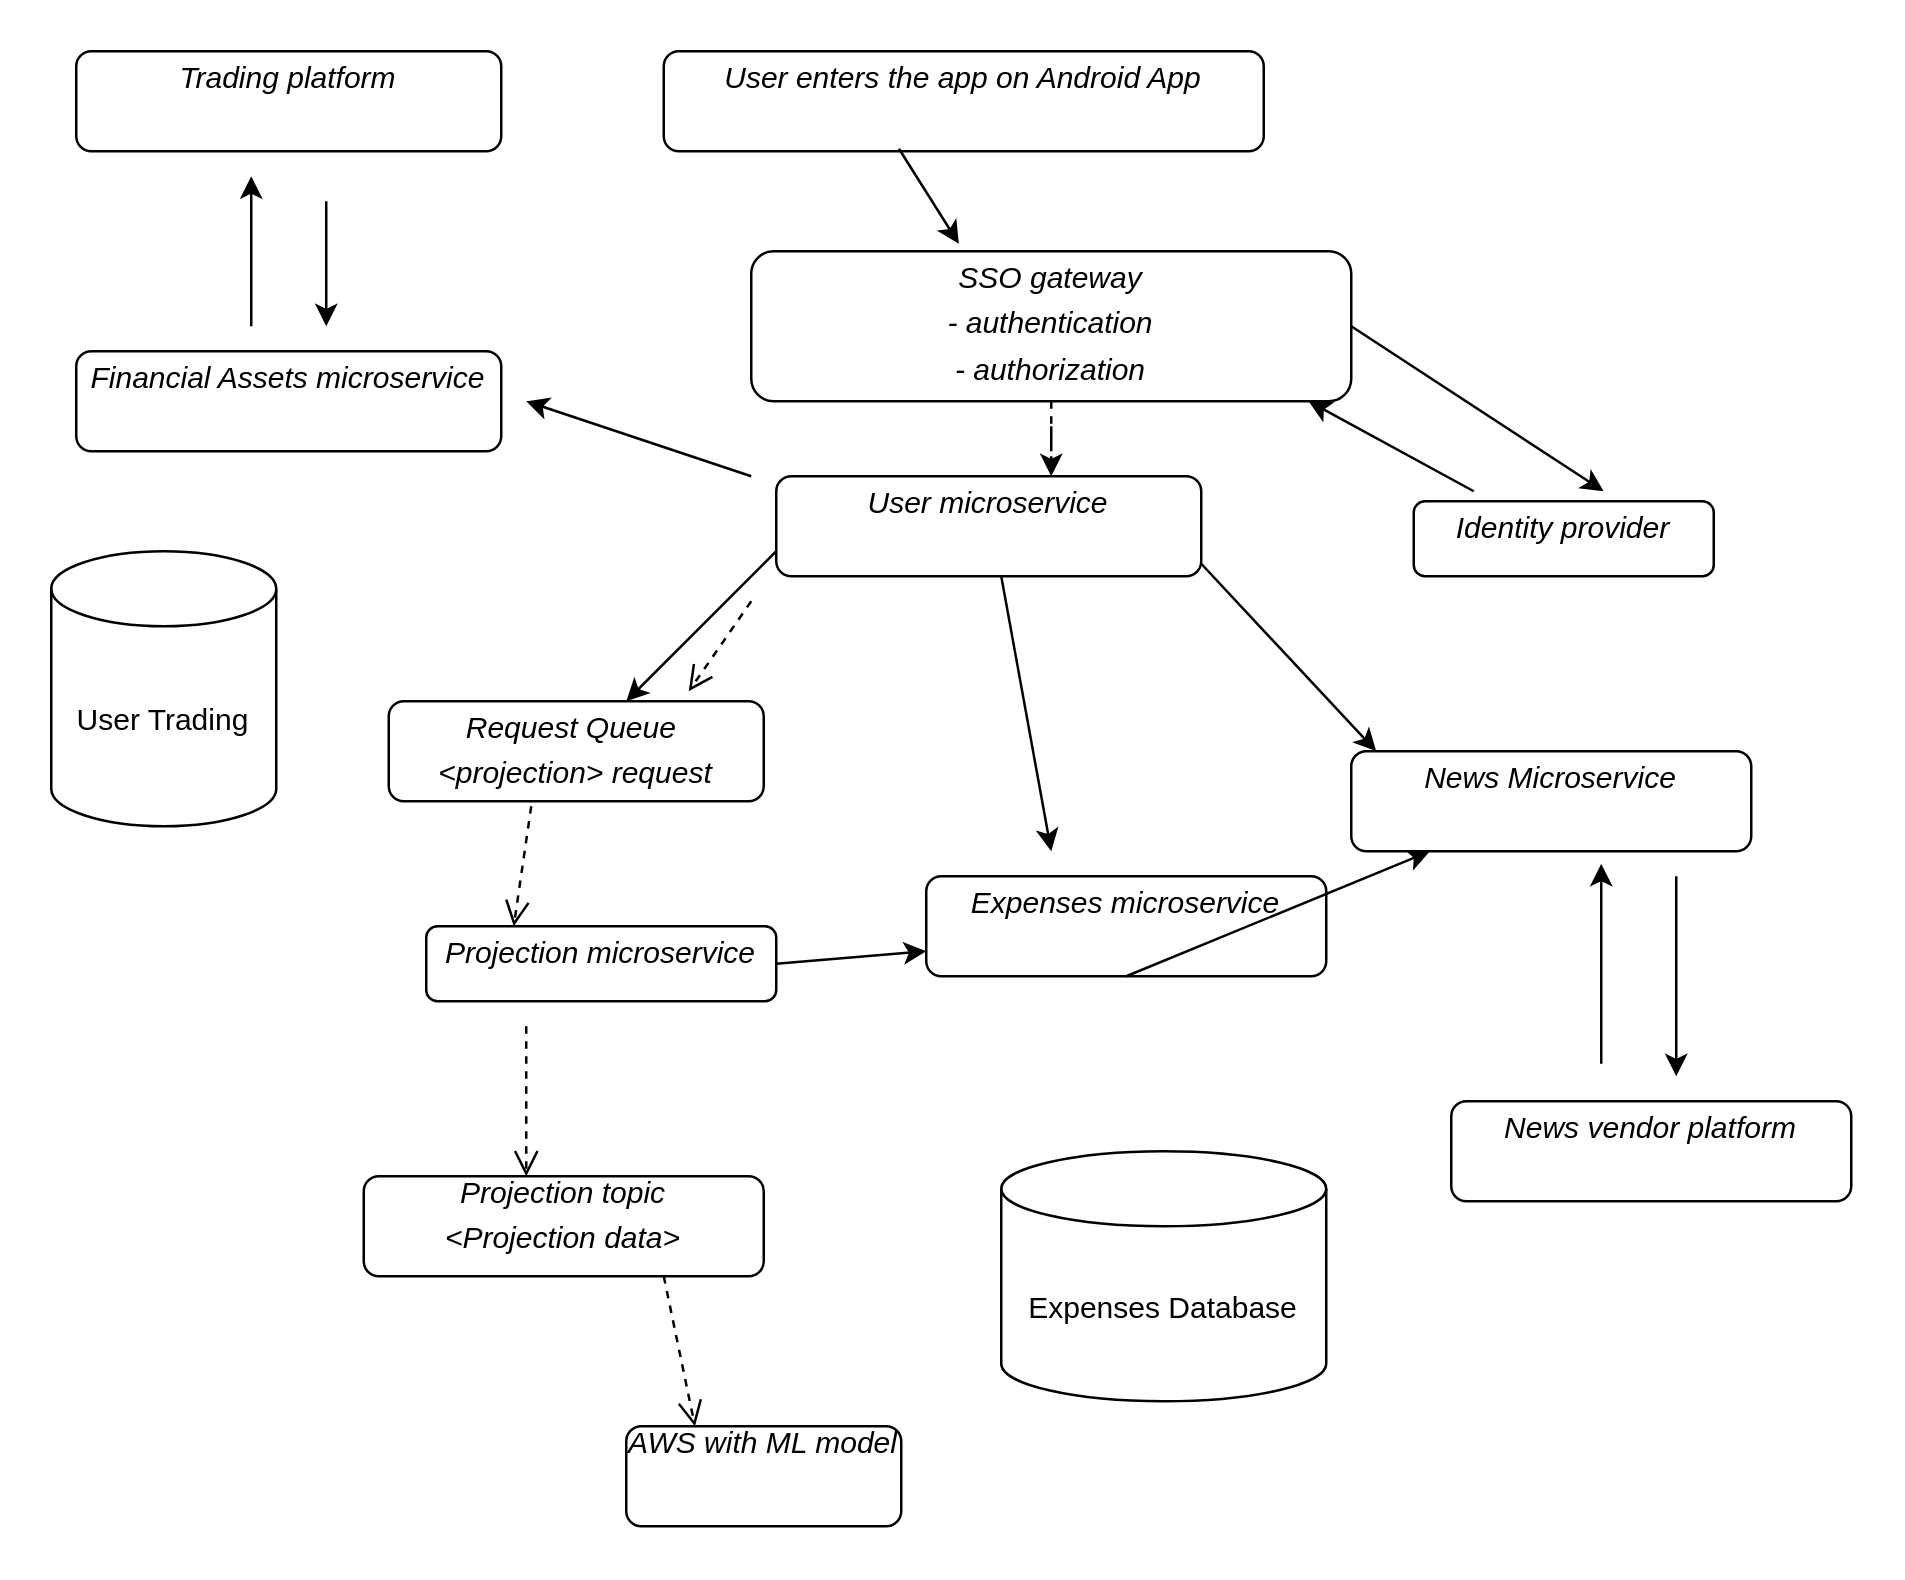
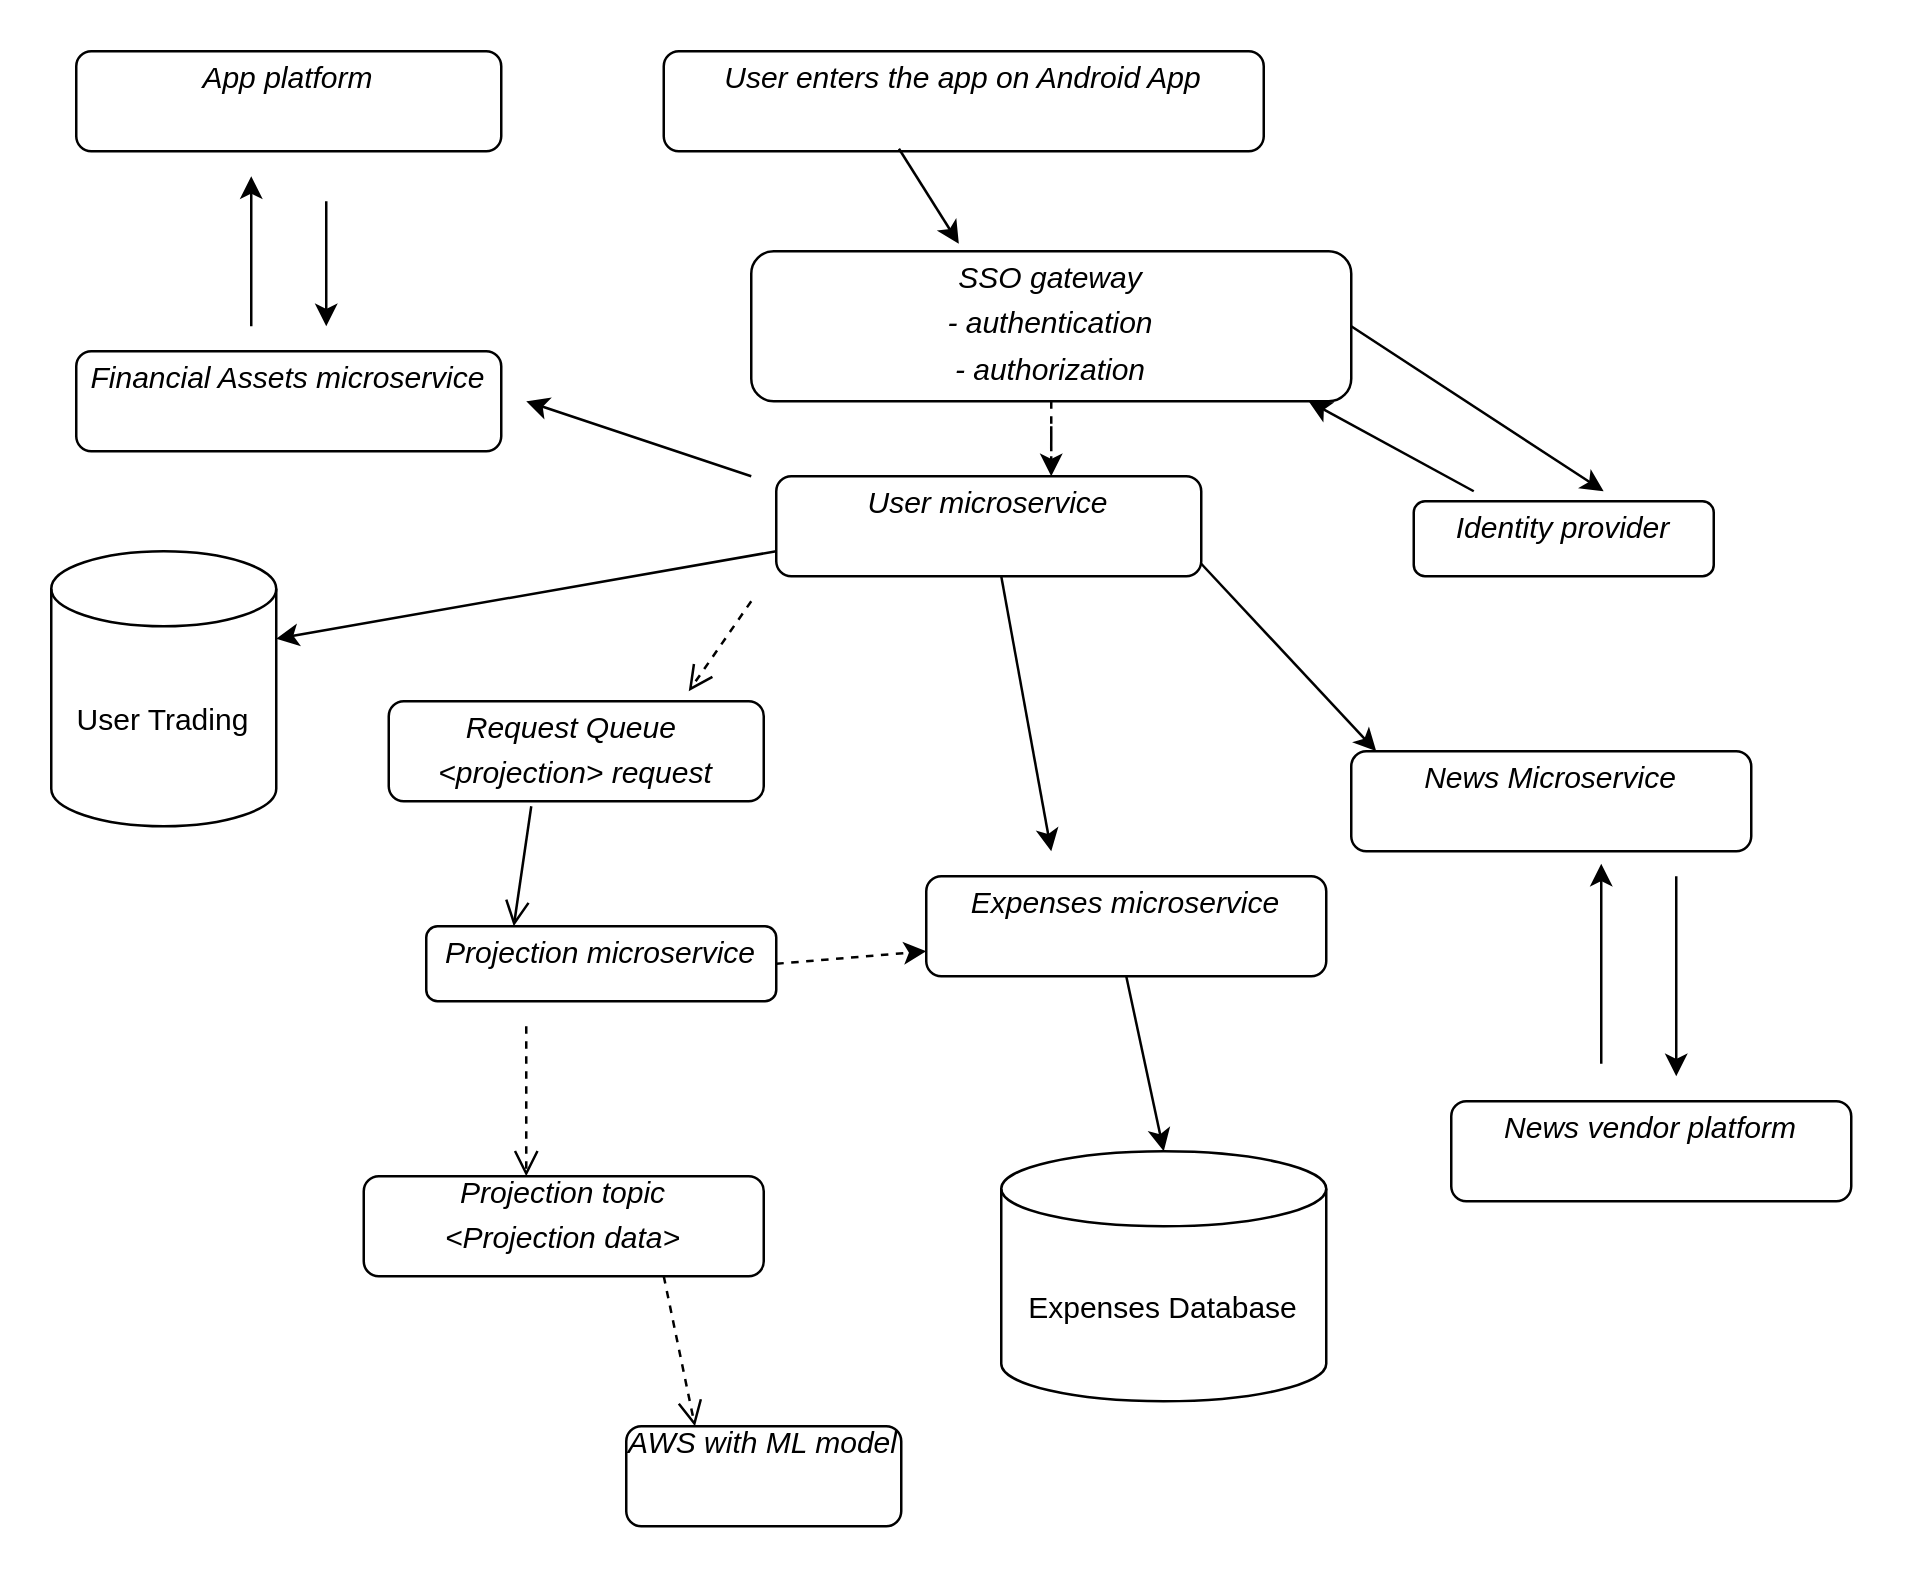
node "Trading platform": label "Trading platform" -> "App platform"
edge "User microservice" -> "Request Queue <projection> request": now "User microservice" -> "User Trading"
edge "Request Queue <projection> request" -> "Projection microservice": style dashed -> solid
edge "Expenses microservice" -> "News Microservice": now "Expenses microservice" -> "Expenses Database"
edge "Projection microservice" -> "Expenses microservice": style solid -> dashed
